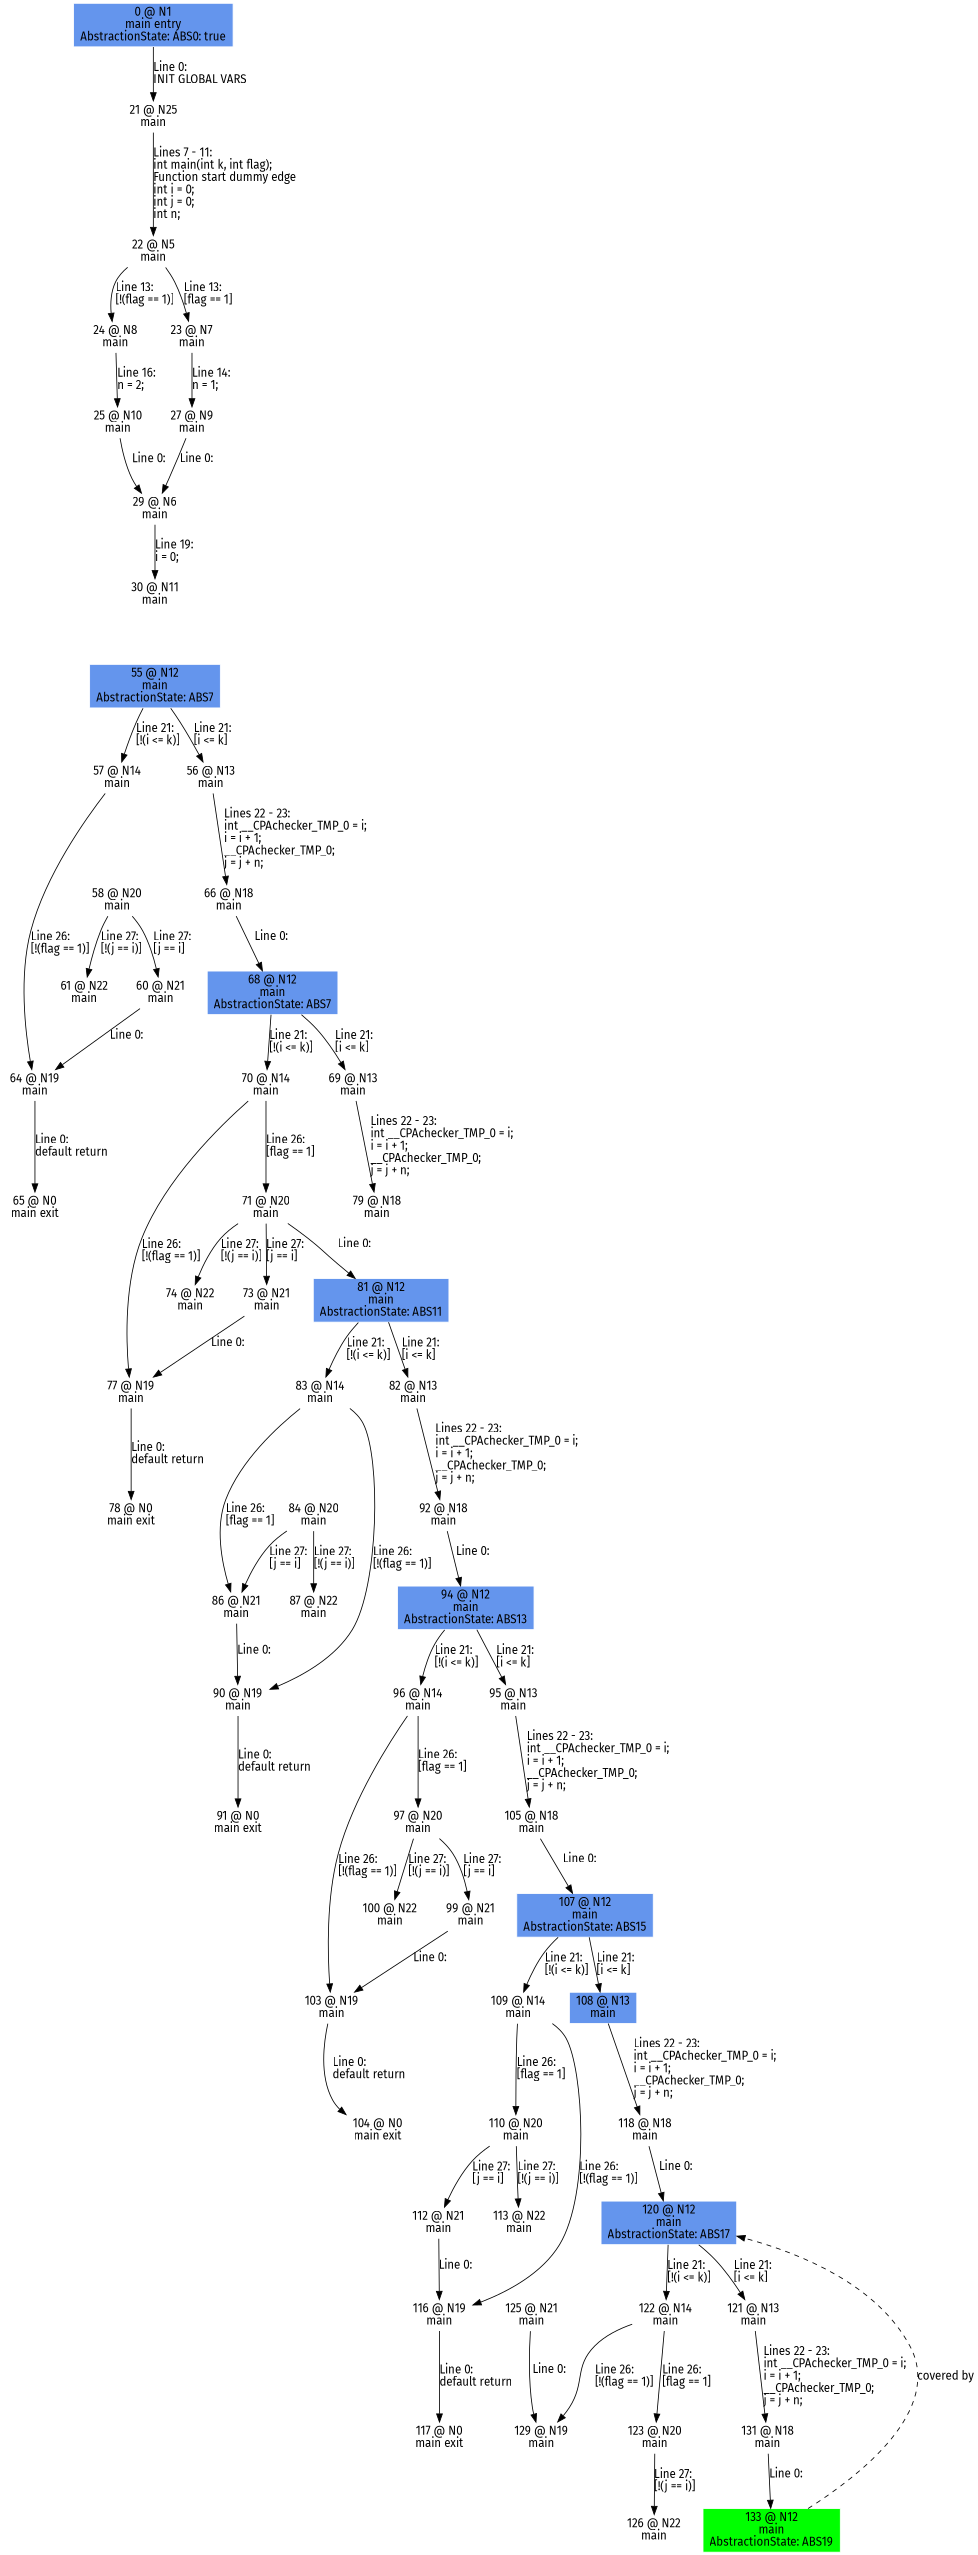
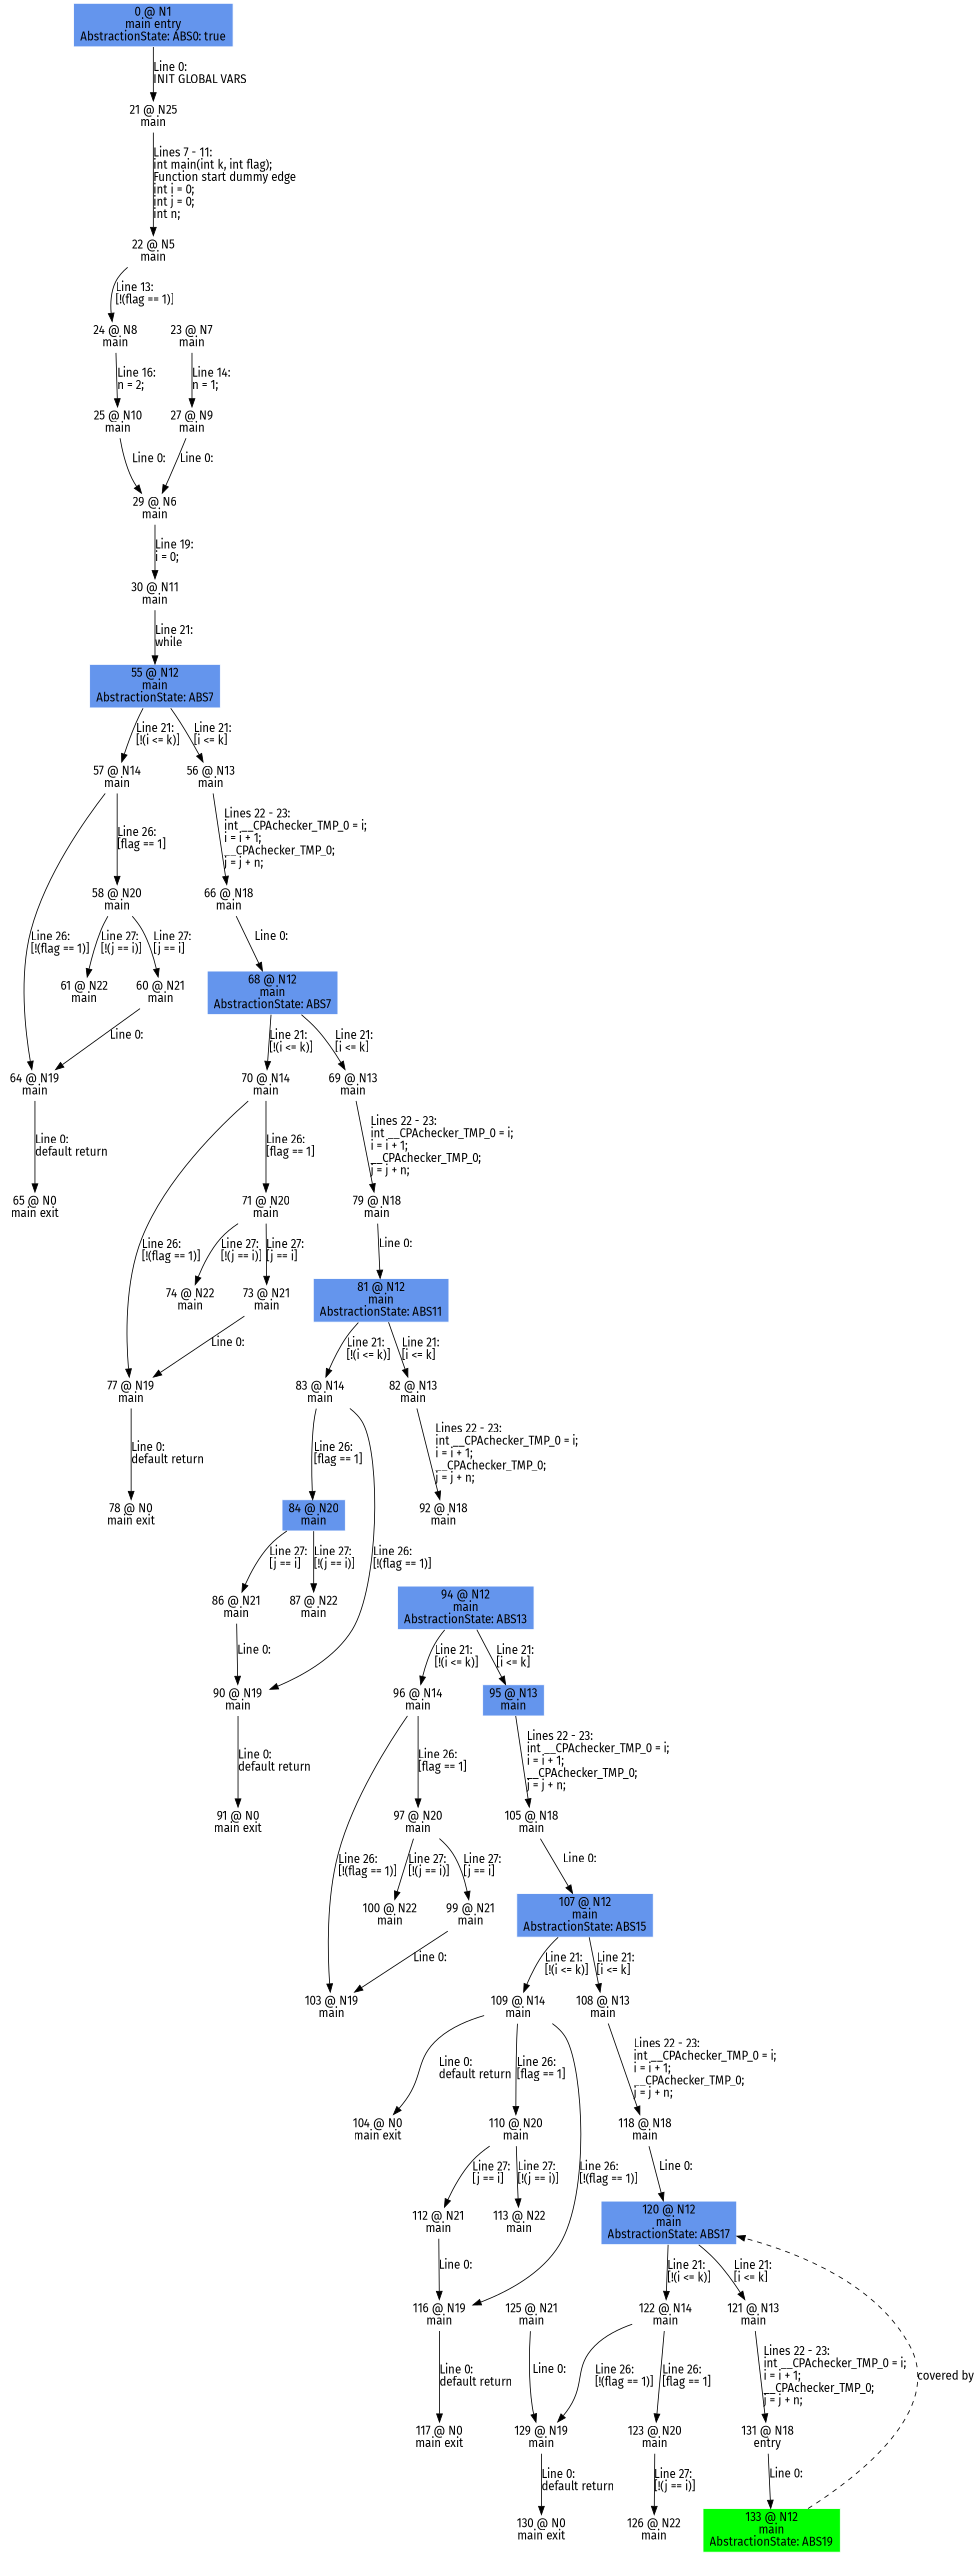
edge "22 @ N5 main" -> "23 @ N7 main": removed, label "Line 13: [flag == 1]"
edge "30 @ N11 main" -> "55 @ N12 main AbstractionState: ABS7": added, label "Line 21: while"
edge "57 @ N14 main" -> "58 @ N20 main": added, label "Line 26: [flag == 1]"
edge "71 @ N20 main" -> "81 @ N12 main AbstractionState: ABS11": now "79 @ N18 main" -> "81 @ N12 main AbstractionState: ABS11"
edge "83 @ N14 main" -> "86 @ N21 main": now "83 @ N14 main" -> "84 @ N20 main"
node "84 @ N20 main": fillcolor white -> cornflowerblue
edge "92 @ N18 main" -> "94 @ N12 main AbstractionState: ABS13": removed, label "Line 0:"
node "95 @ N13 main": fillcolor white -> cornflowerblue
node "108 @ N13 main": fillcolor cornflowerblue -> white
edge "103 @ N19 main" -> "104 @ N0 main exit": now "109 @ N14 main" -> "104 @ N0 main exit"
node "131 @ N18 main": label "131 @ N18 main" -> "131 @ N18 entry"
node "130 @ N0 main exit": added
